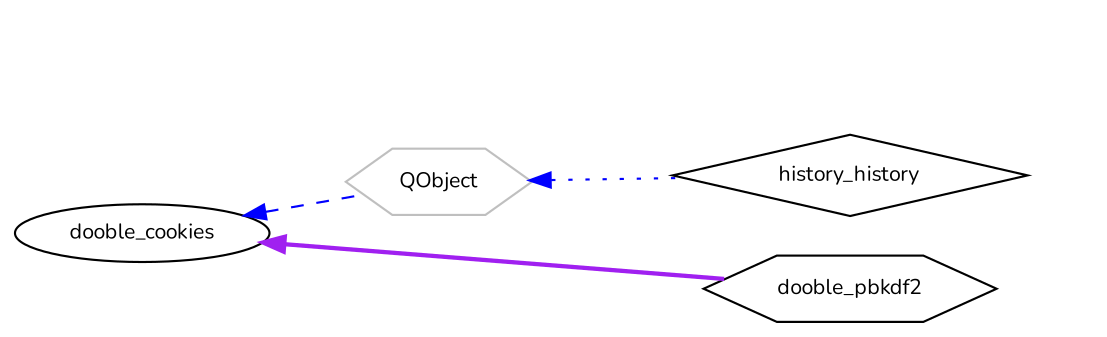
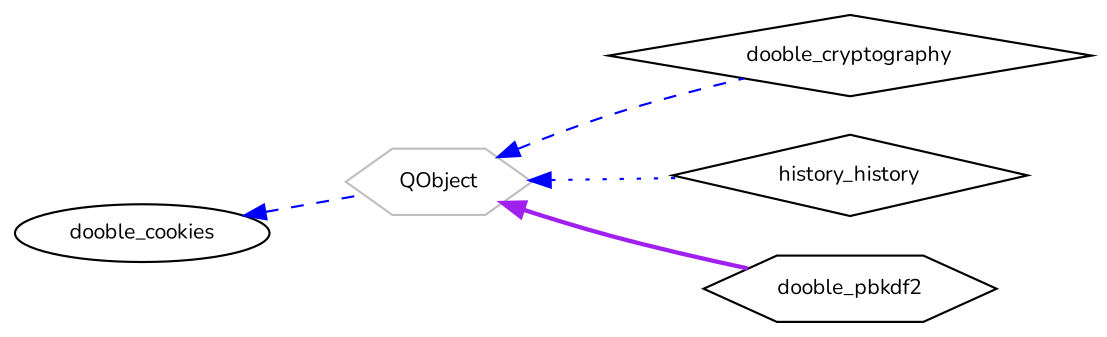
node "dooble_cryptography": added
edge "dooble_pbkdf2" -> "dooble_cookies": now "dooble_pbkdf2" -> "QObject"
